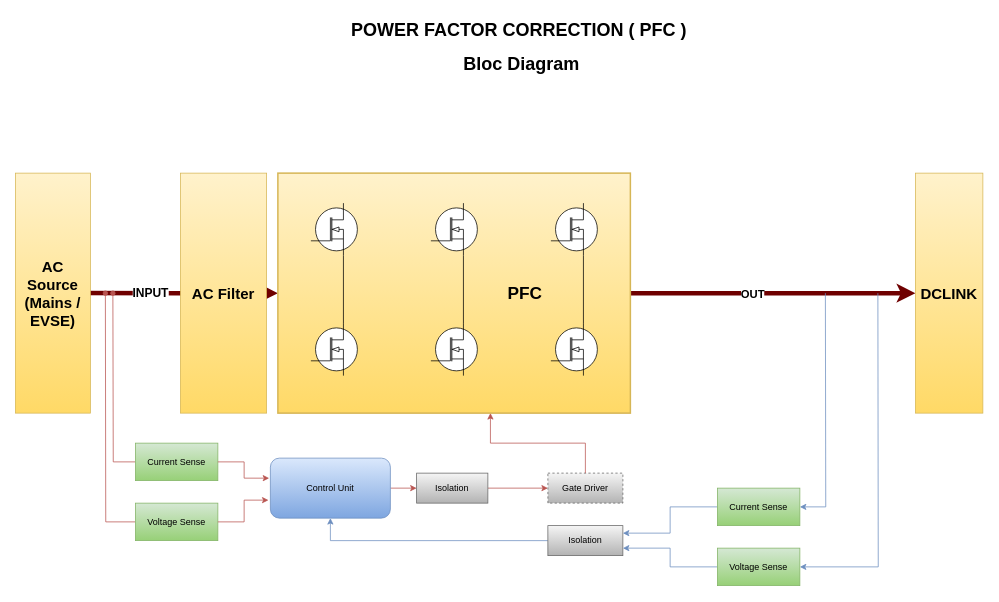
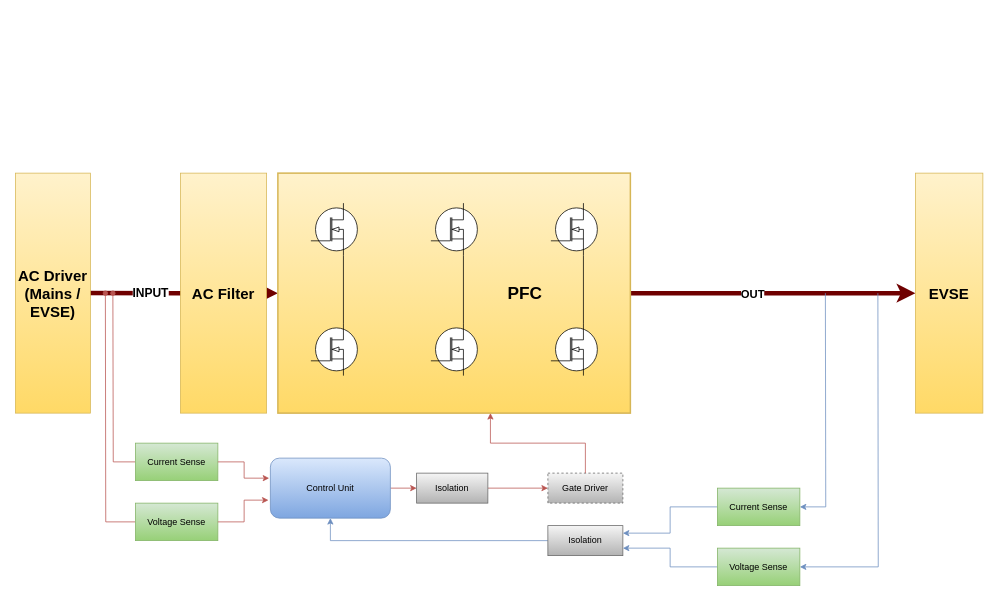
node "POWER FACTOR CORRECTION ( PFC ) Bloc Diagram": removed
node "AC Source (Mains / EVSE)": label "AC Source (Mains / EVSE)" -> "AC Driver (Mains / EVSE)"
node "DCLINK": label "DCLINK" -> "EVSE"
